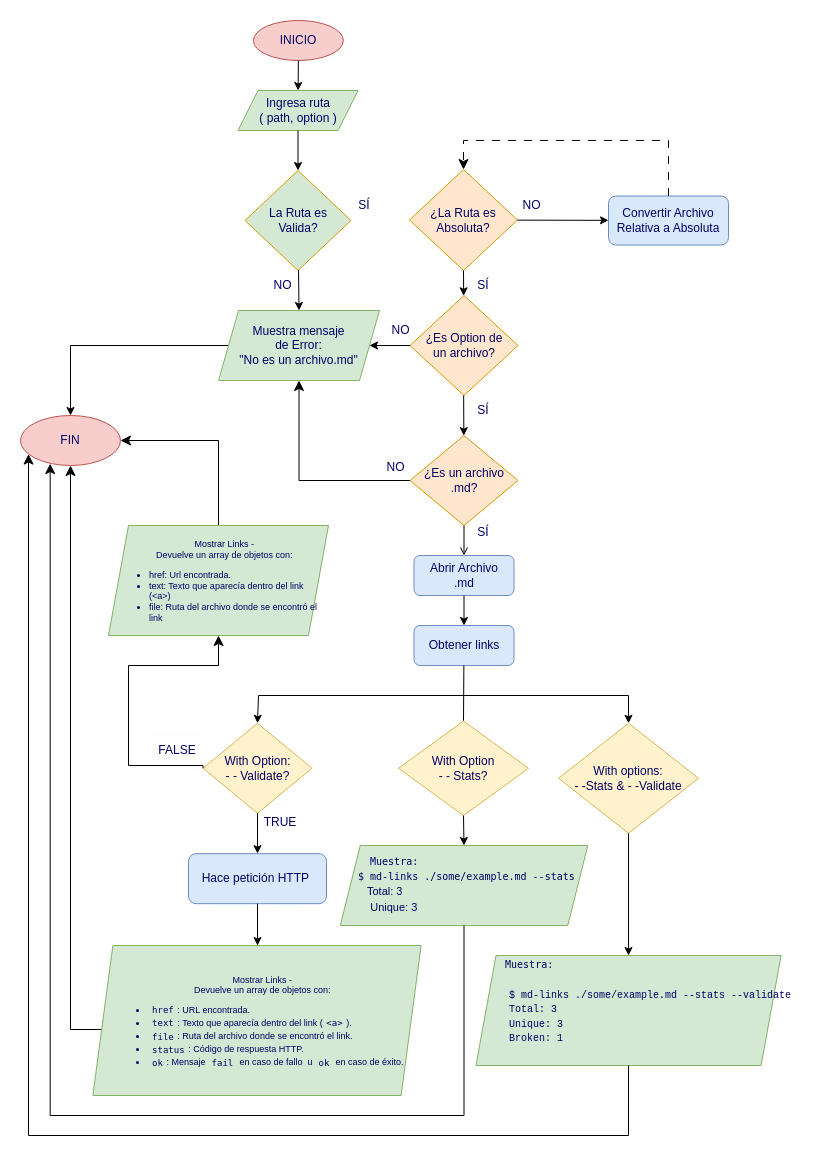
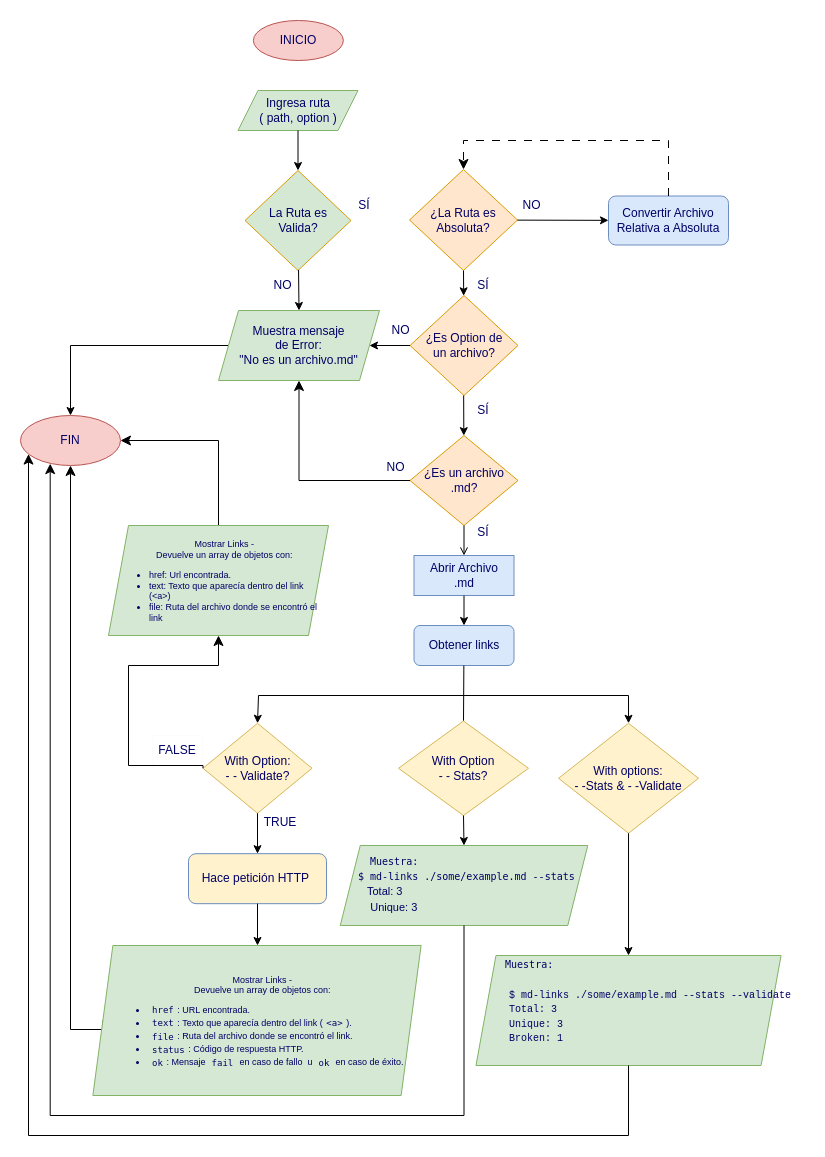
edge "INICIO" -> "Ingresa ruta ( path, option )": removed
node "Abrir Archivo .md": shape rounded rectangle -> rectangle
node "Hace petición HTTP": fillcolor #dae8fc -> #fff2cc
